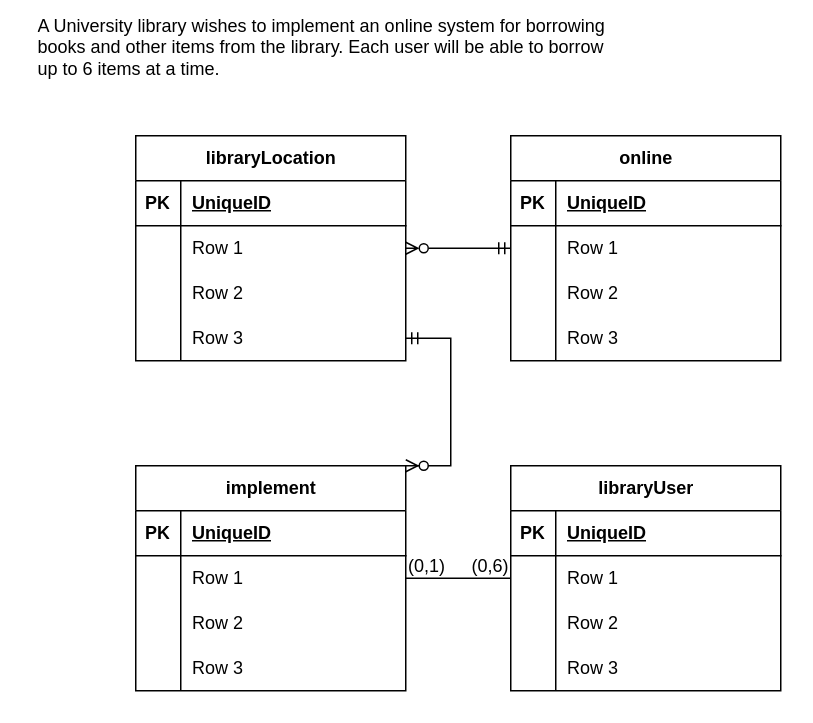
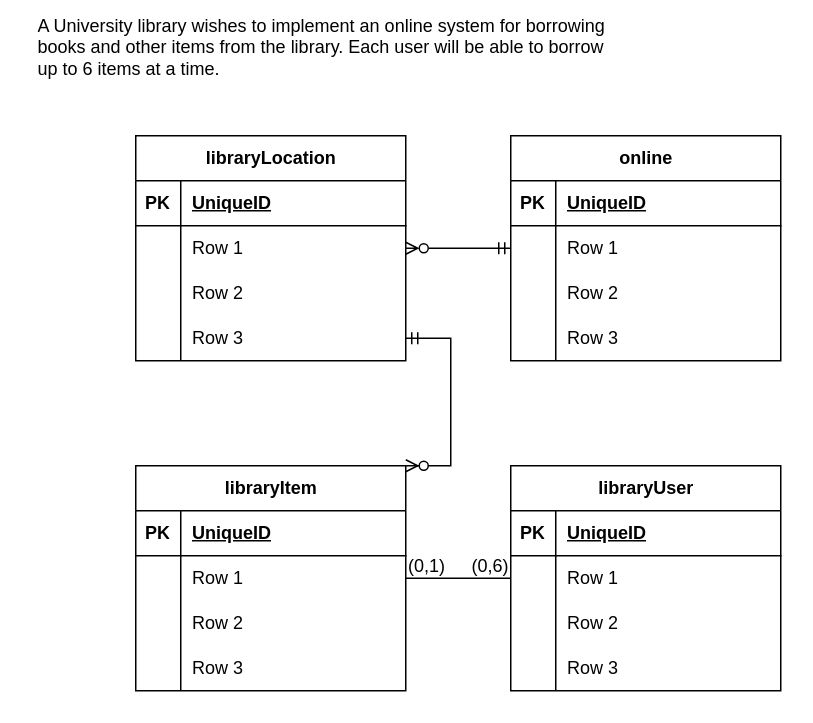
node "implement": label "implement" -> "libraryItem"
